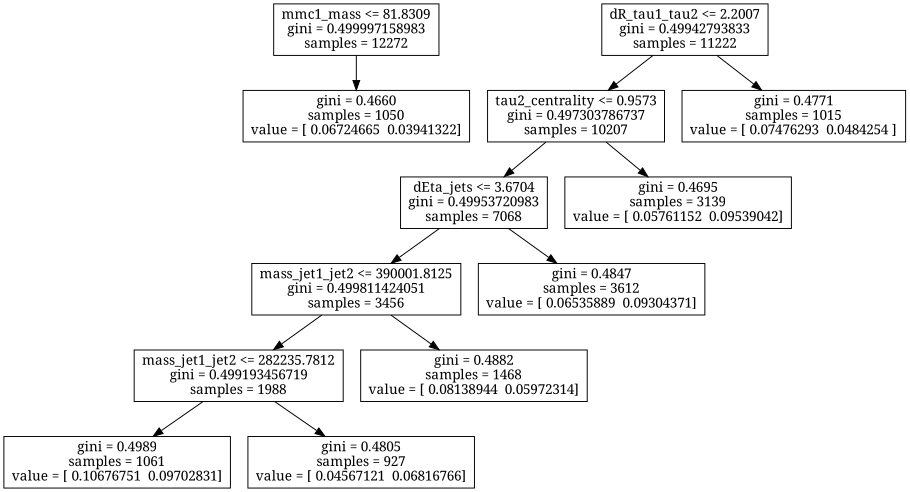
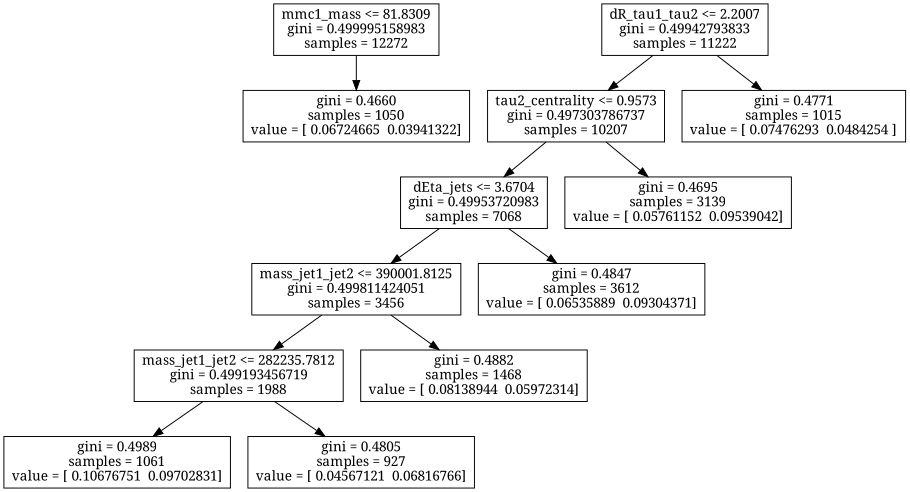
node "mmc1_mass <= 81.8309 gini = 0.499997158983 samples = 12272": label "mmc1_mass <= 81.8309 gini = 0.499997158983 samples = 12272" -> "mmc1_mass <= 81.8309 gini = 0.499995158983 samples = 12272"
